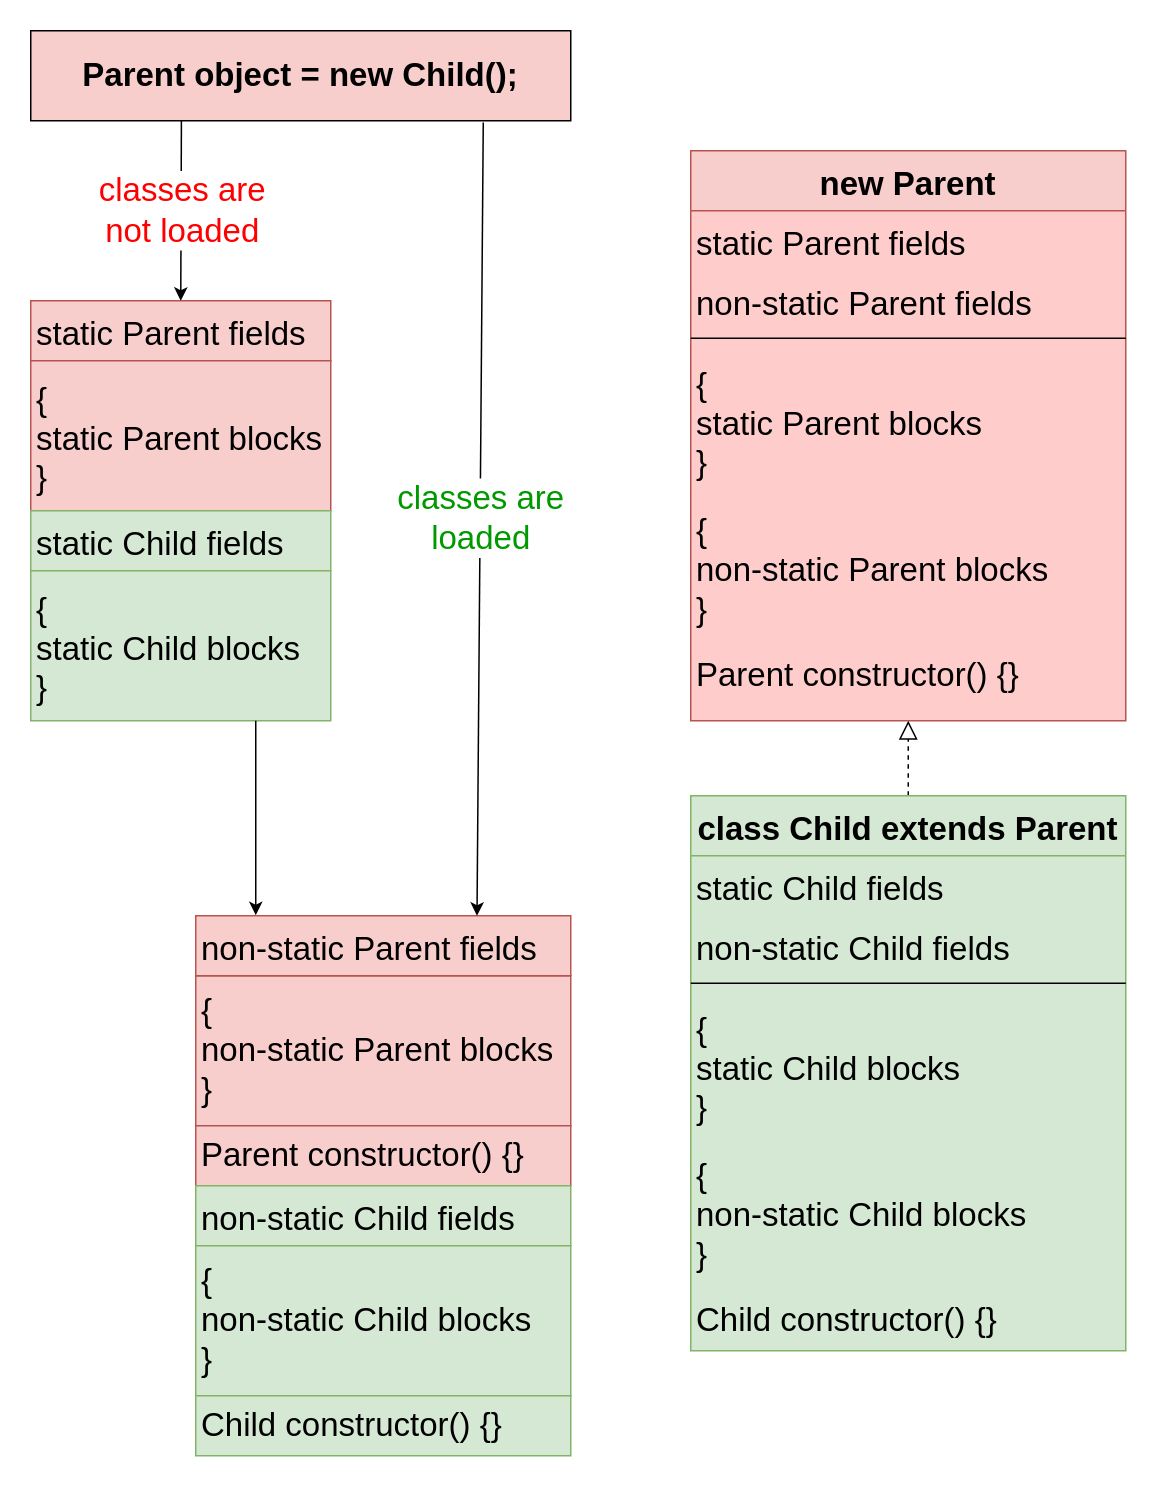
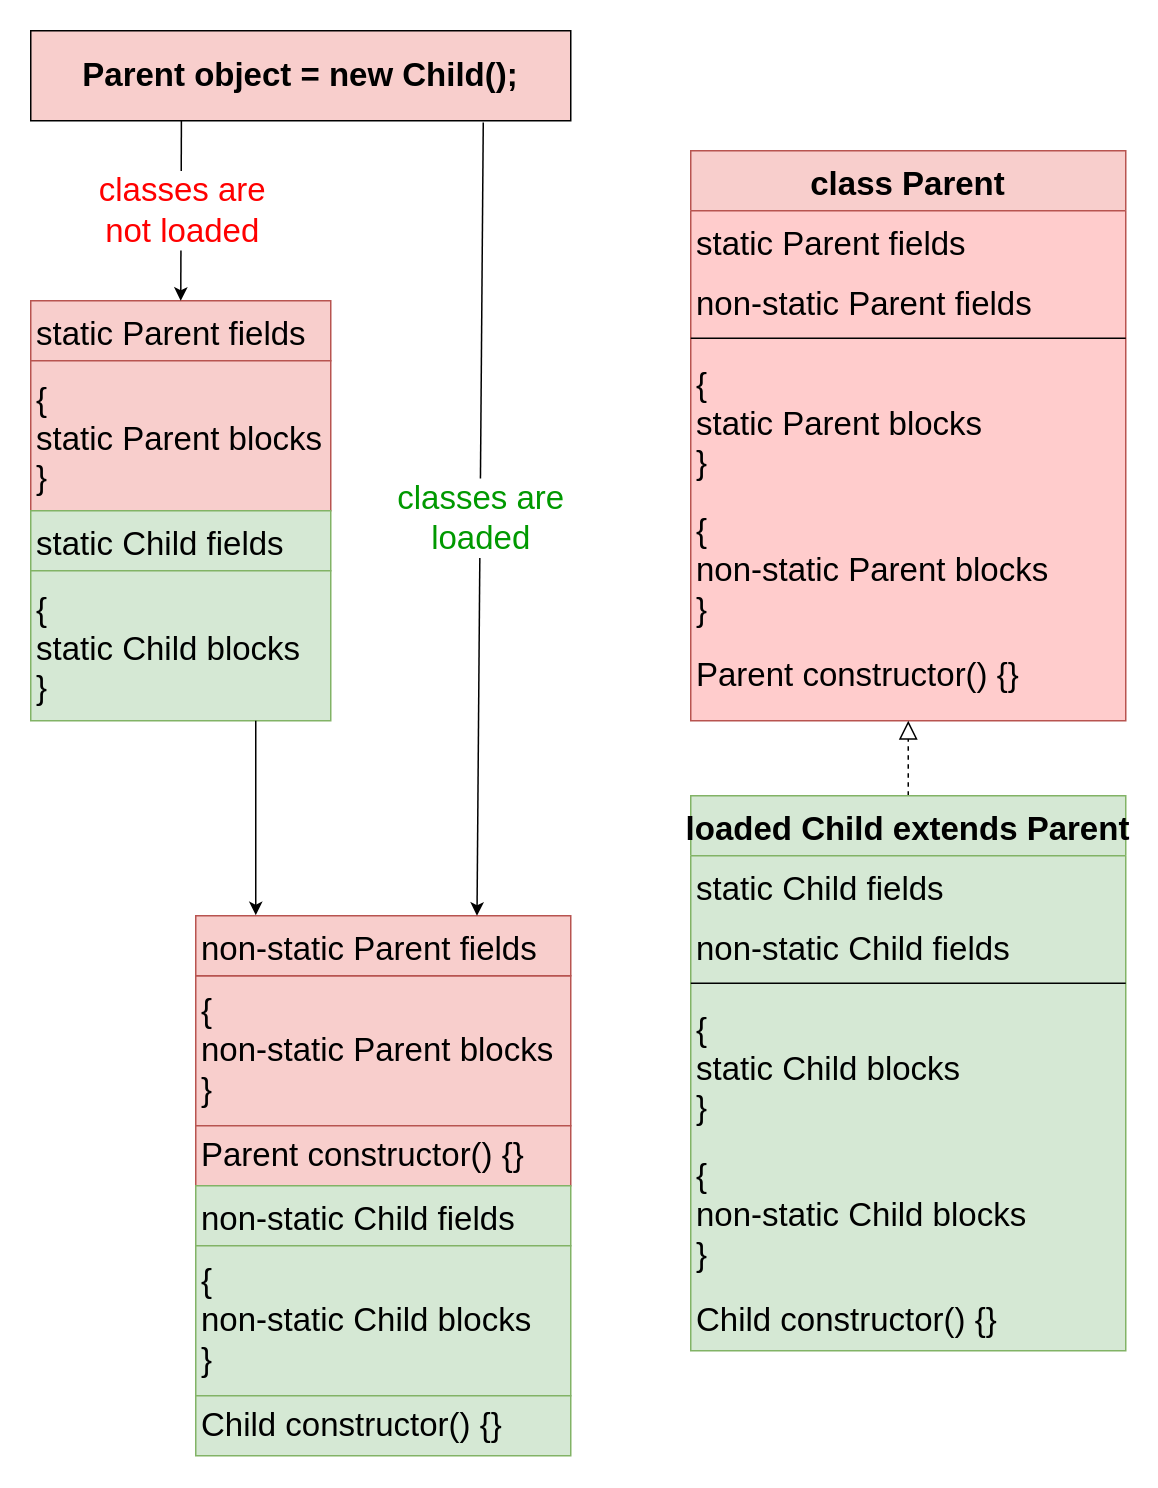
node "new Parent": label "new Parent" -> "class Parent"
node "class Child extends Parent": label "class Child extends Parent" -> "loaded Child extends Parent"
